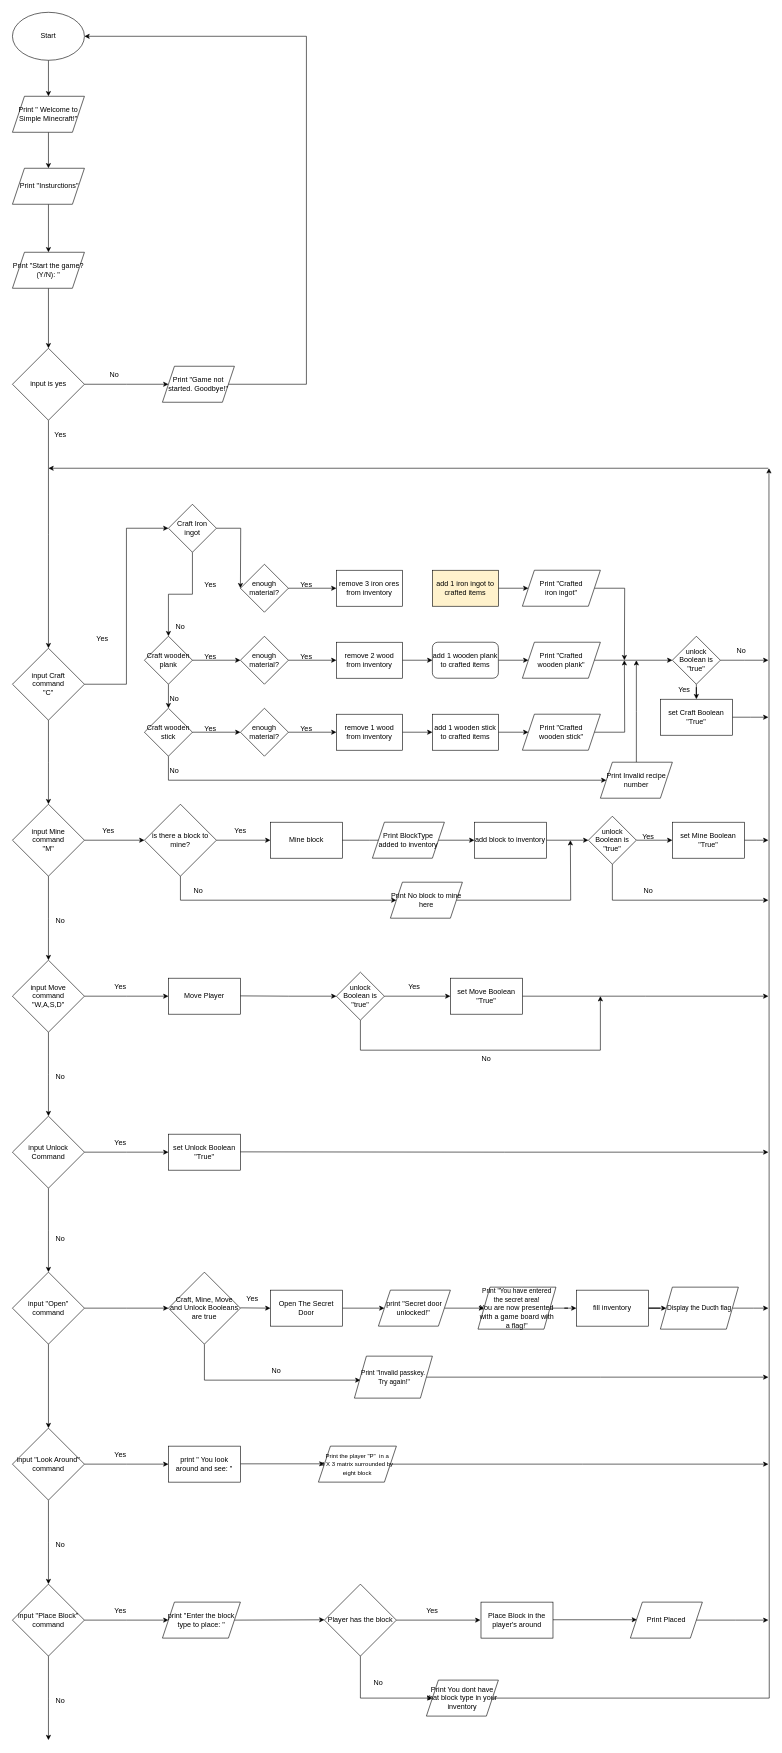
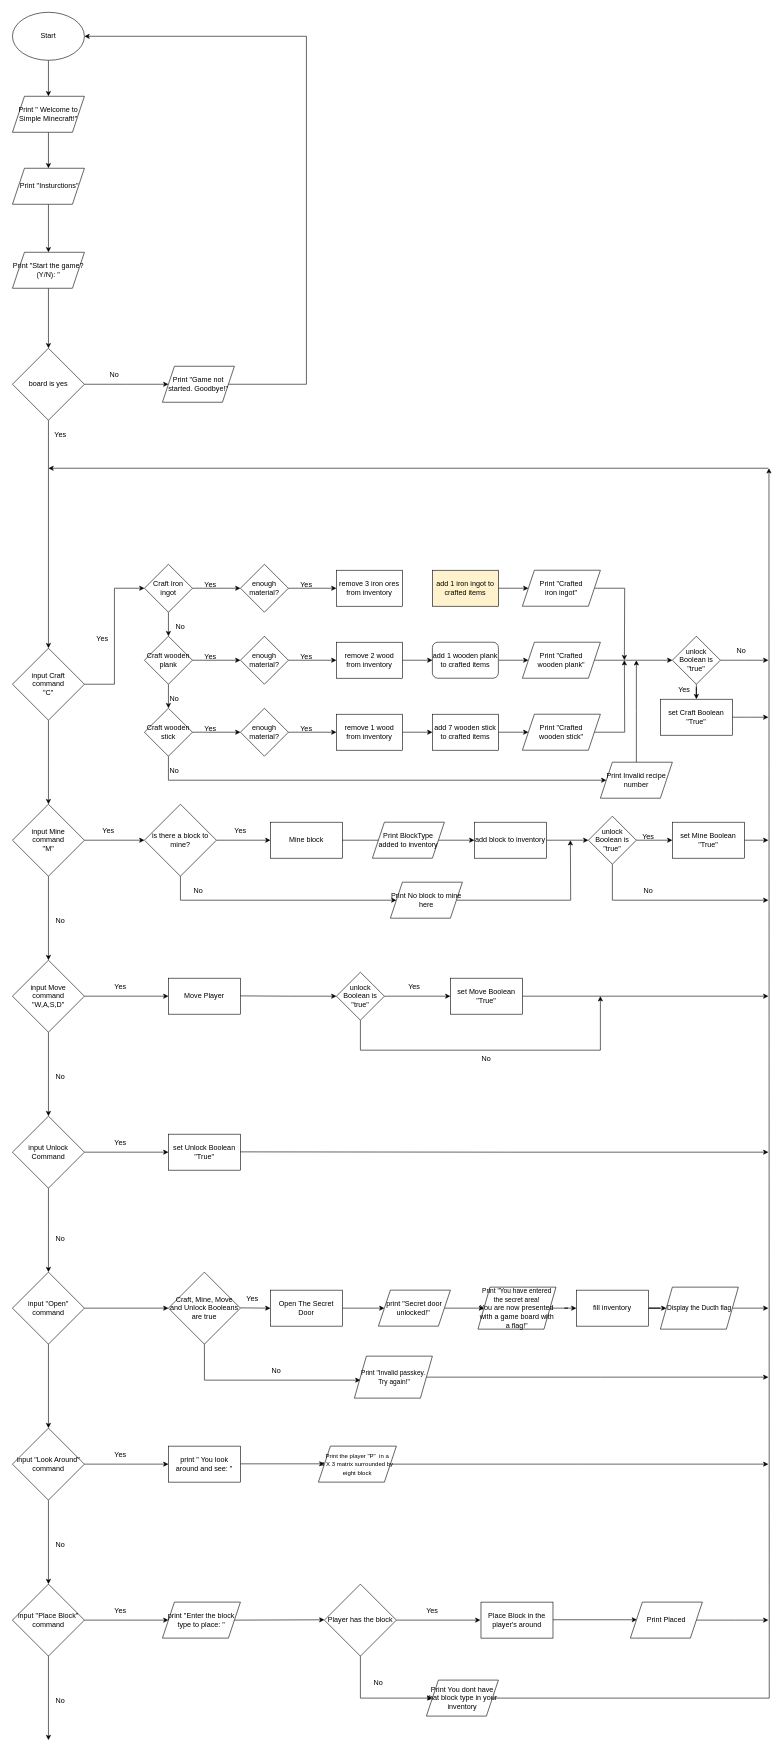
node "input is yes": label "input is yes" -> "board is yes"
node "Craft Iron ingot": moved (192, 528) -> (168, 588)
node "add 1 wooden stick to crafted items": label "add 1 wooden stick to crafted items" -> "add 7 wooden stick to crafted items"
